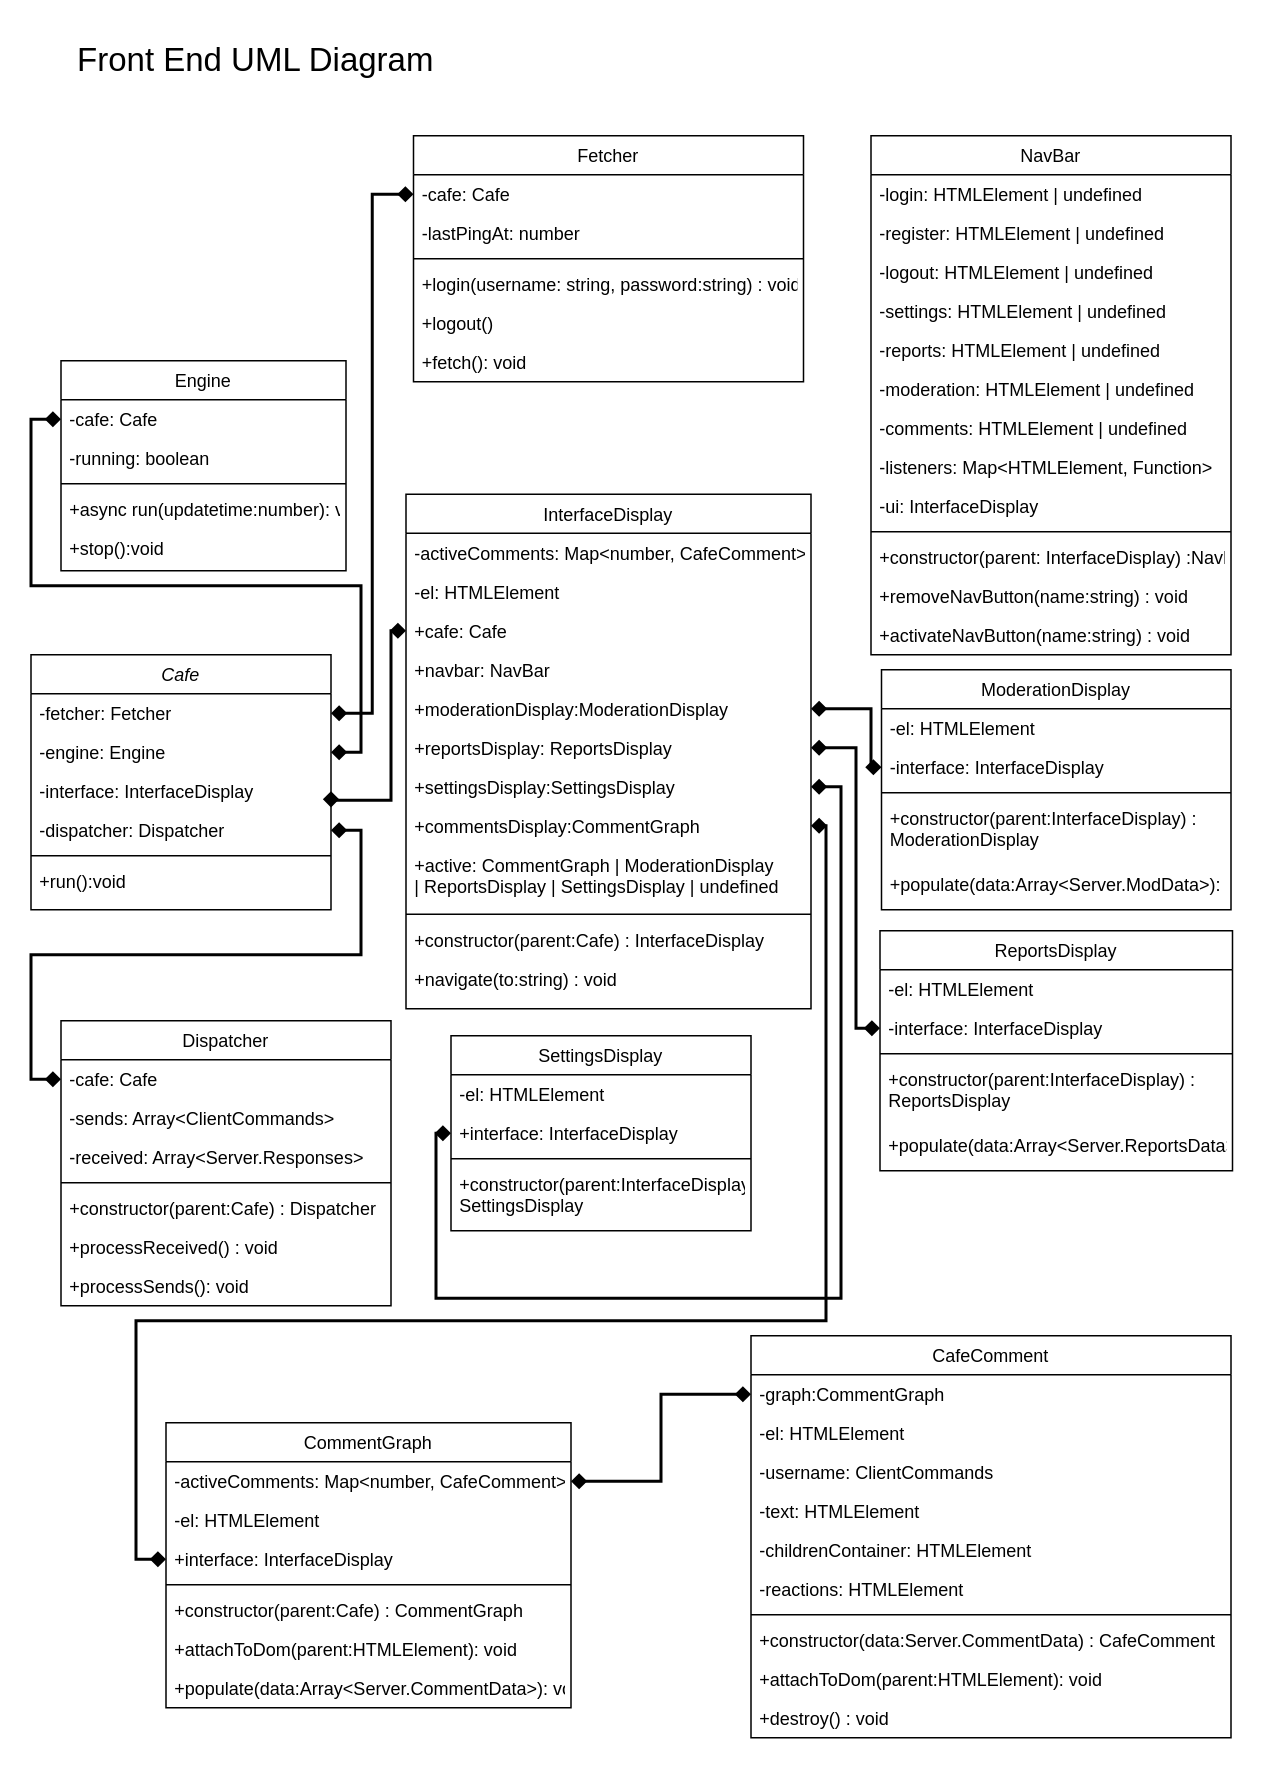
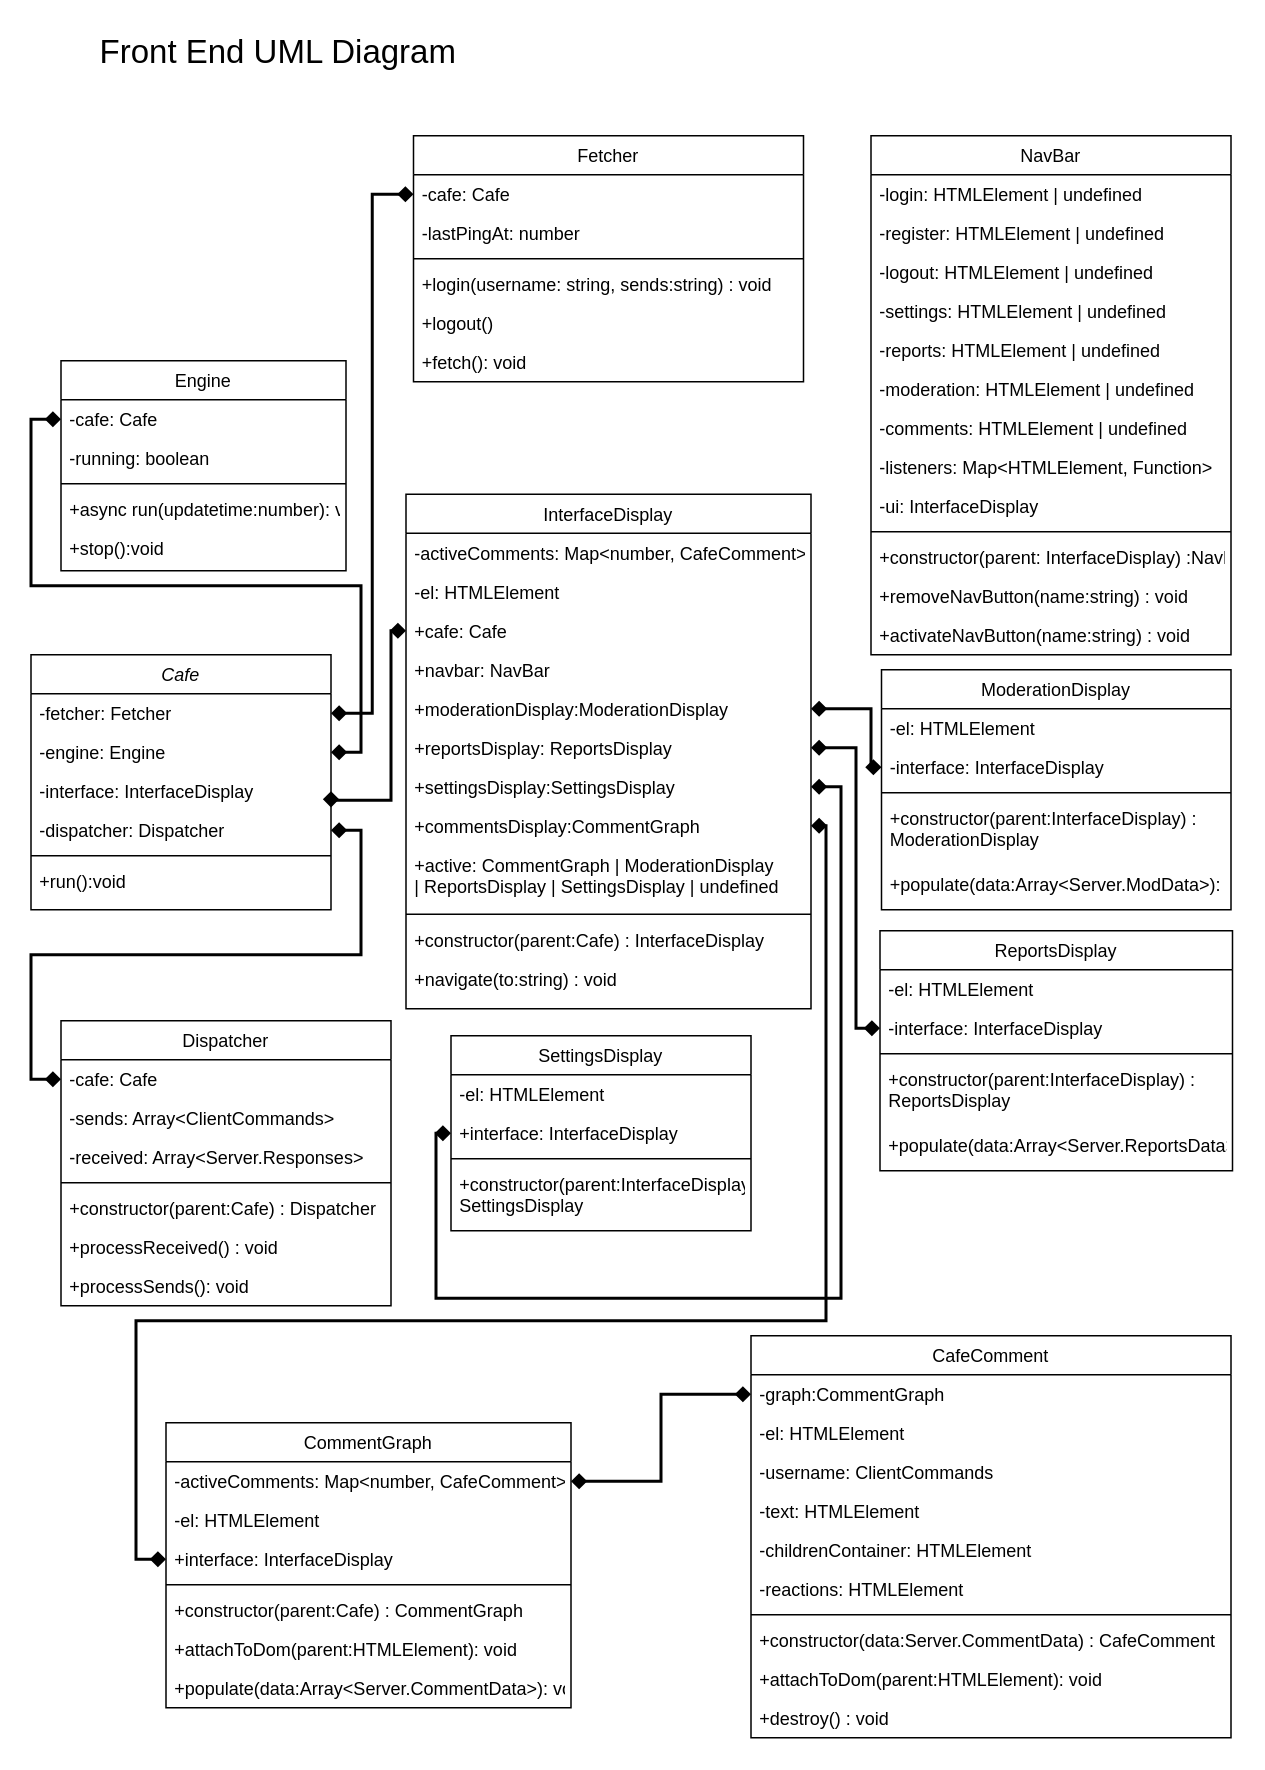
node "Front End UML Diagram": moved (256, 61) -> (278, 53)
node "+login(username: string, password:string) : void": label "+login(username: string, password:string) : void" -> "+login(username: string, sends:string) : void"
